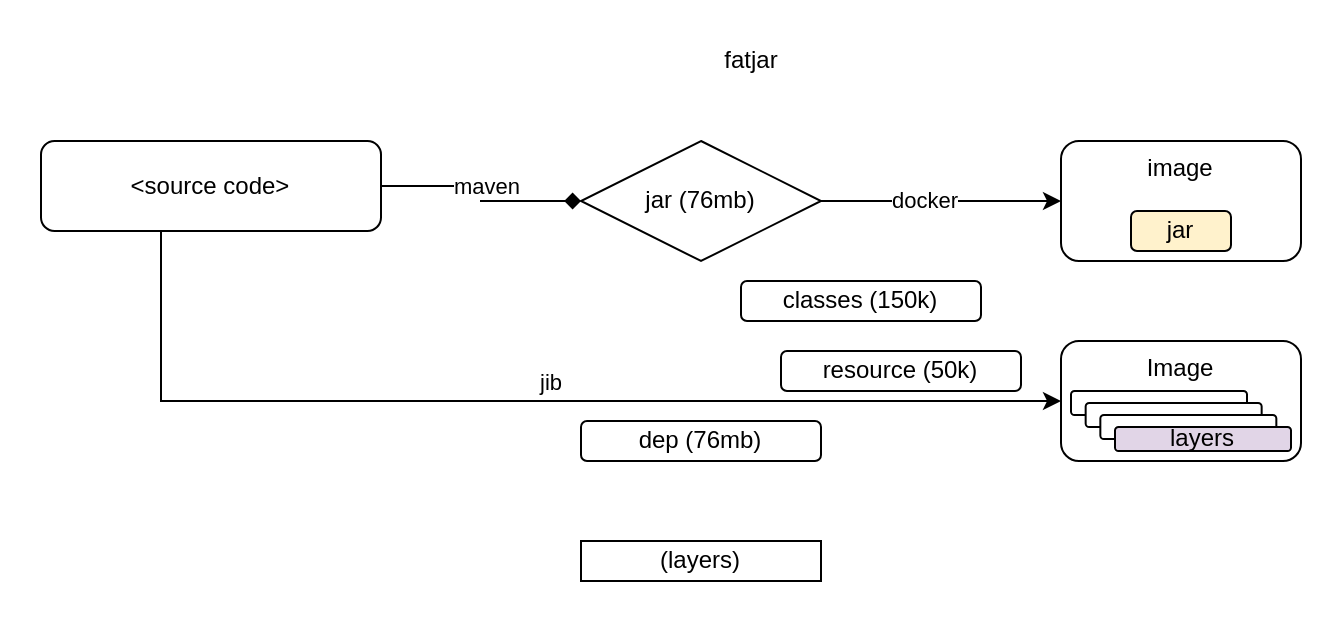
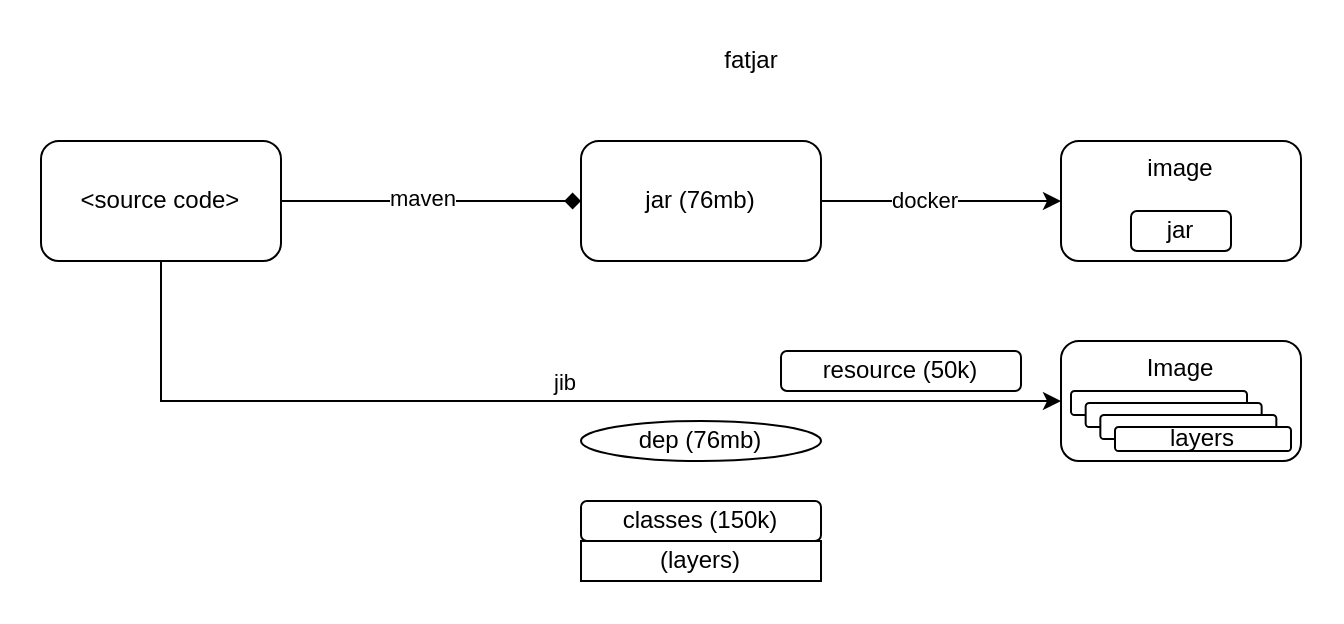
node "<source code>": size 340x90 -> 240x120
node "jar (76mb)": shape diamond -> rounded rectangle
node "jar": fillcolor #fff2cc -> #ffffff
node "classes (150k)": moved (861, 301) -> (701, 521)
node "layers": fillcolor #e1d5e7 -> #ffffff
node "dep (76mb)": shape rounded rectangle -> ellipse
